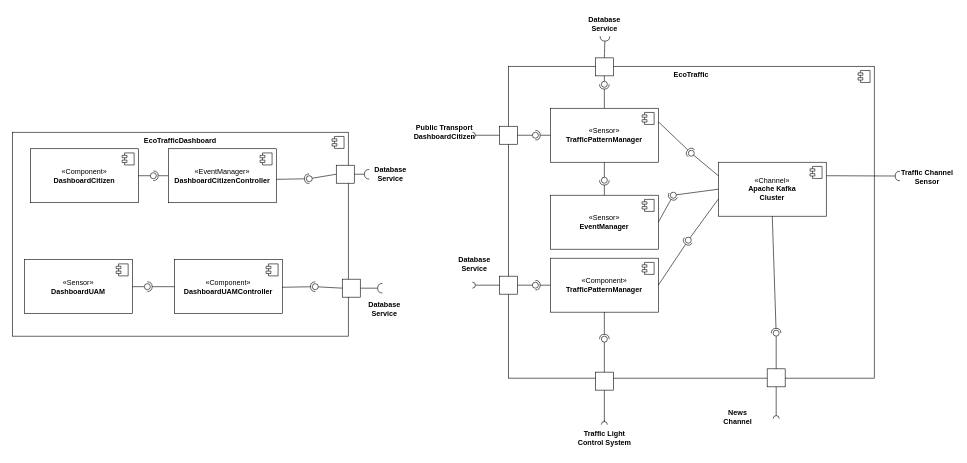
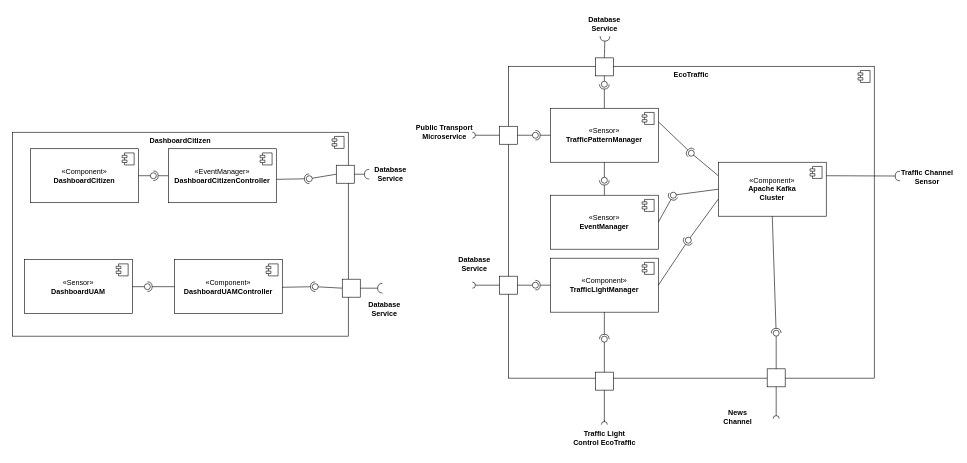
node "Public Transport DashboardCitizen": label "Public Transport DashboardCitizen" -> "Public Transport Microservice"
node "EcoTrafficDashboard": label "EcoTrafficDashboard" -> "DashboardCitizen"
node "«Channel» Apache Kafka Cluster": label "«Channel» Apache Kafka Cluster" -> "«Component» Apache Kafka Cluster"
node "«Component» TrafficPatternManager": label "«Component» TrafficPatternManager" -> "«Component» TrafficLightManager"
node "Traffic Light Control System": label "Traffic Light Control System" -> "Traffic Light Control EcoTraffic"
